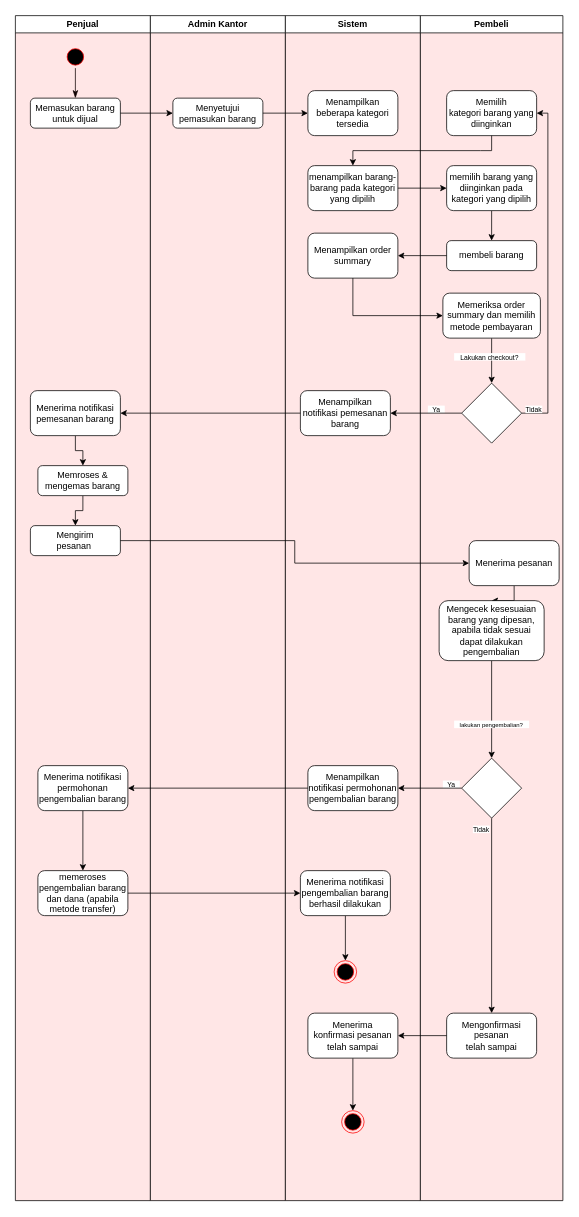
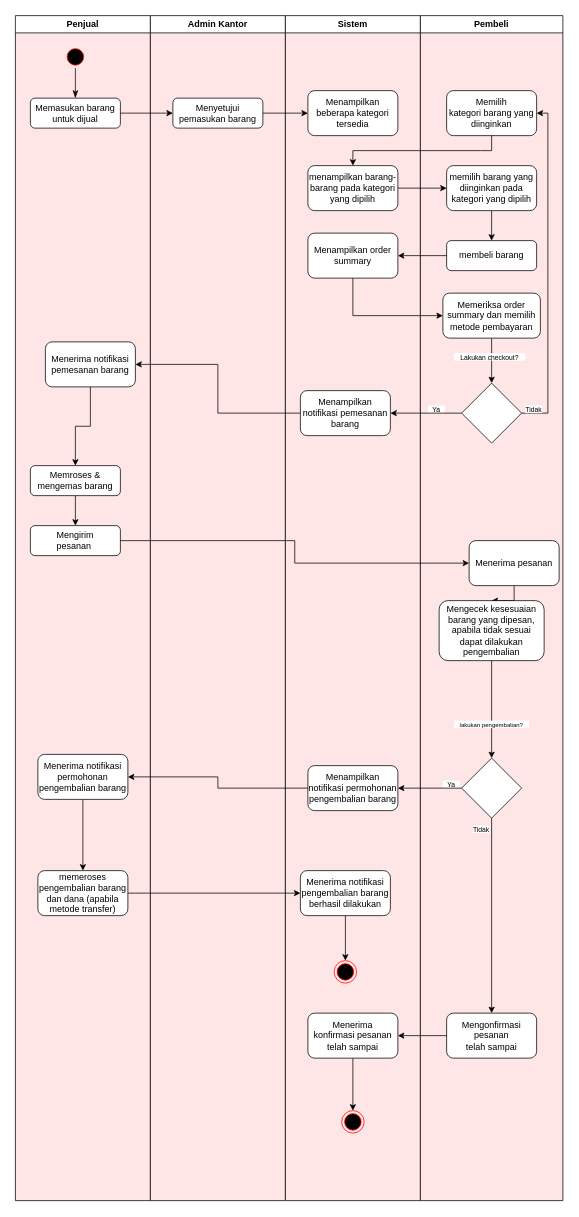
node "Menerima notifikasi pemesanan barang": moved (75, 413) -> (90, 364)
node "Memroses & mengemas barang": moved (83, 480) -> (75, 480)
node "Menerima notifikasi permohonan pengembalian barang": moved (83, 788) -> (83, 777)
